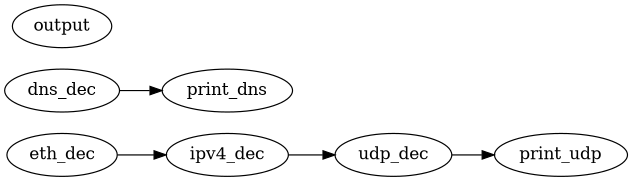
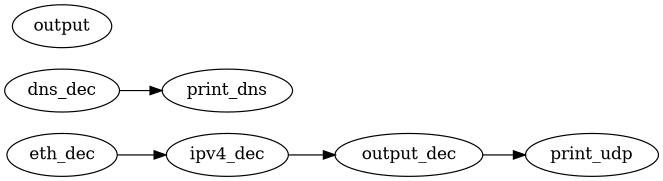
node "udp_dec": label "udp_dec" -> "output_dec"
